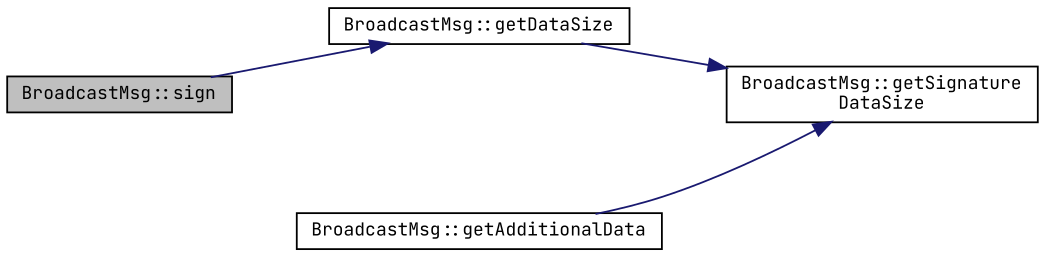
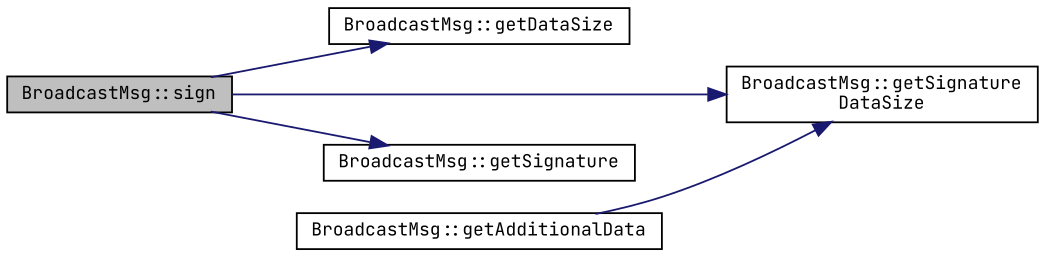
edge "BroadcastMsg::getDataSize" -> "BroadcastMsg::getSignature DataSize": now "BroadcastMsg::sign" -> "BroadcastMsg::getSignature DataSize"
node "BroadcastMsg::getSignature": added
